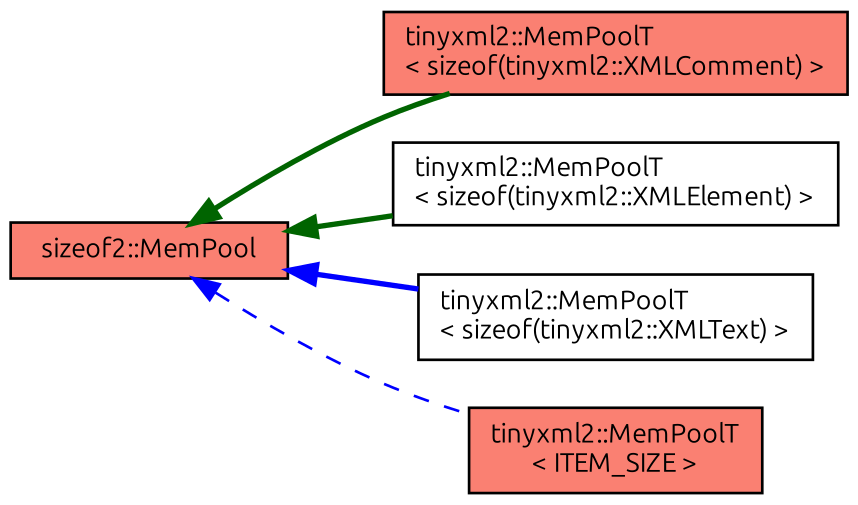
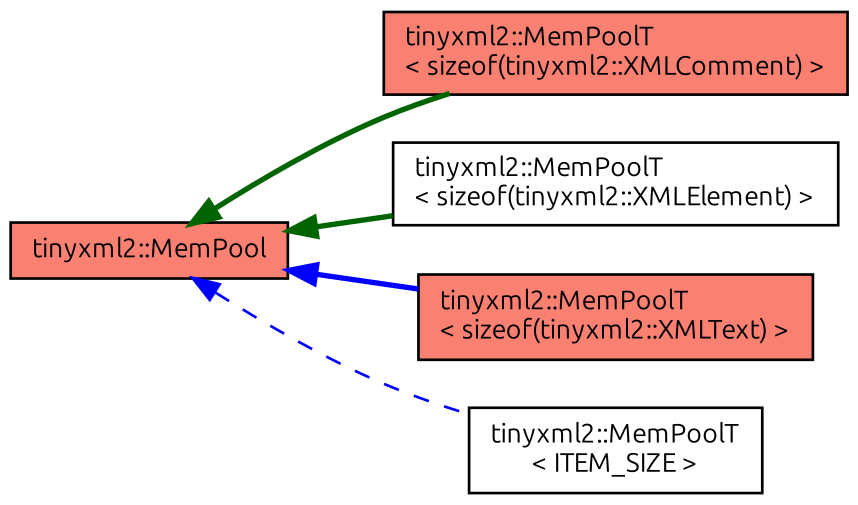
node "sizeof2::MemPool": label "sizeof2::MemPool" -> "tinyxml2::MemPool"
node "tinyxml2::MemPoolT < sizeof(tinyxml2::XMLText) >": fillcolor white -> salmon
node "tinyxml2::MemPoolT < ITEM_SIZE >": fillcolor salmon -> white
